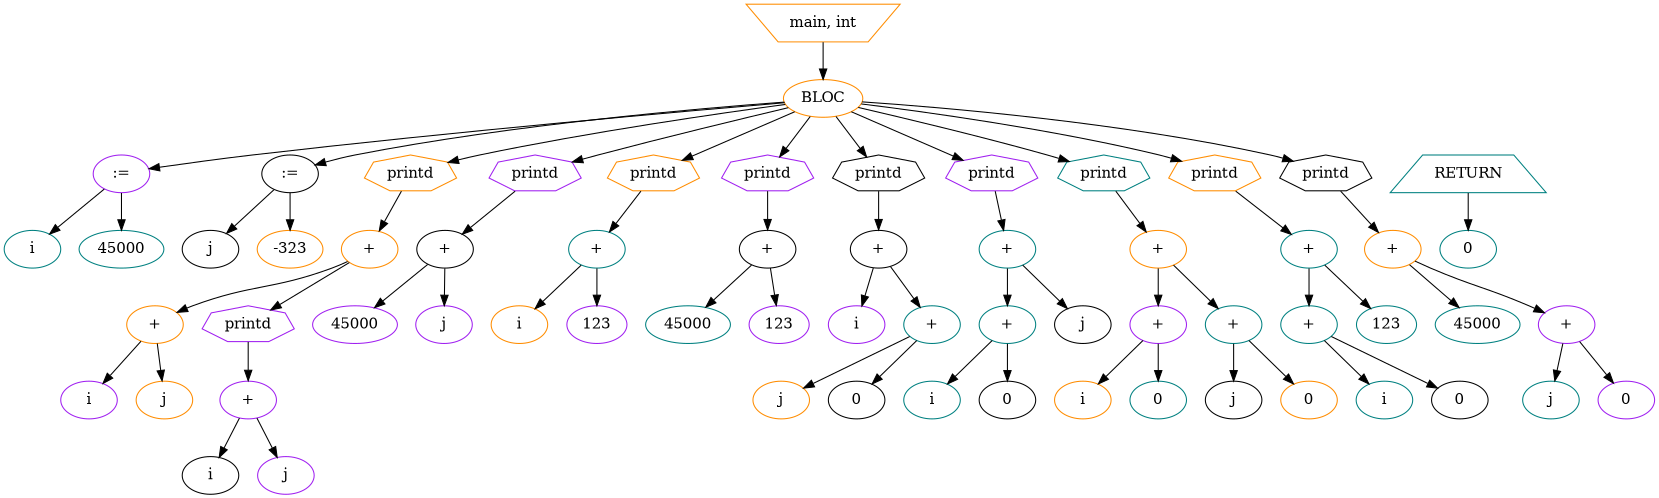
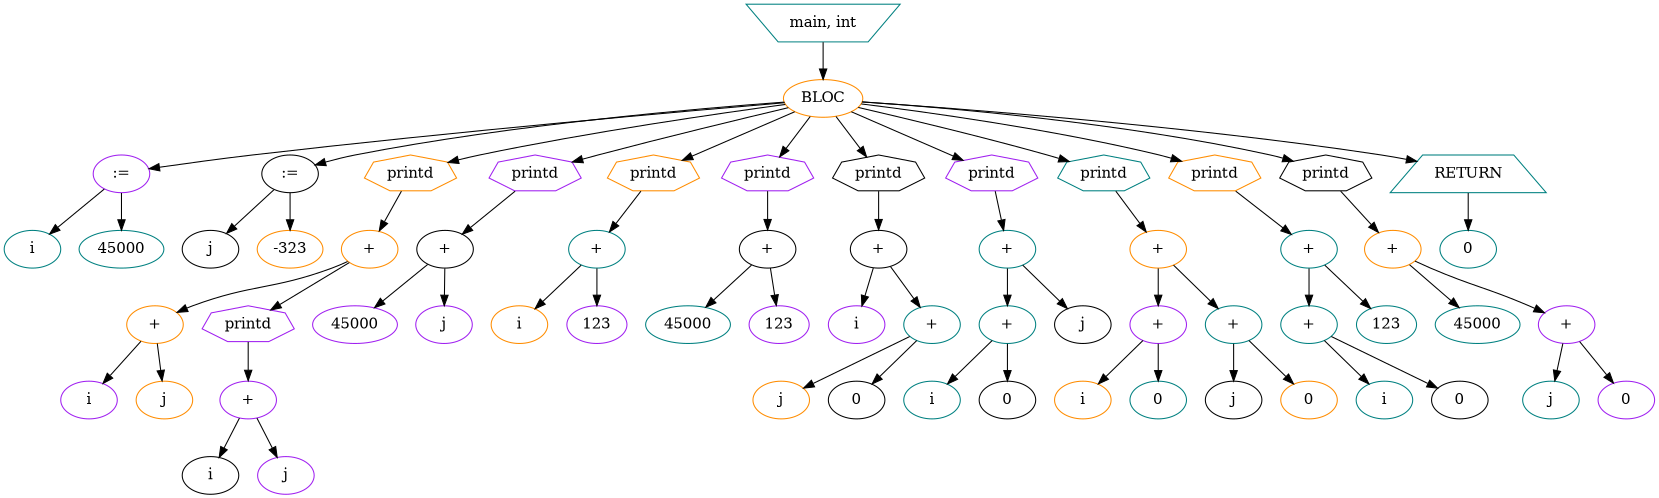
node "main, int": color darkorange -> teal
edge "BLOC" -> "RETURN": added
